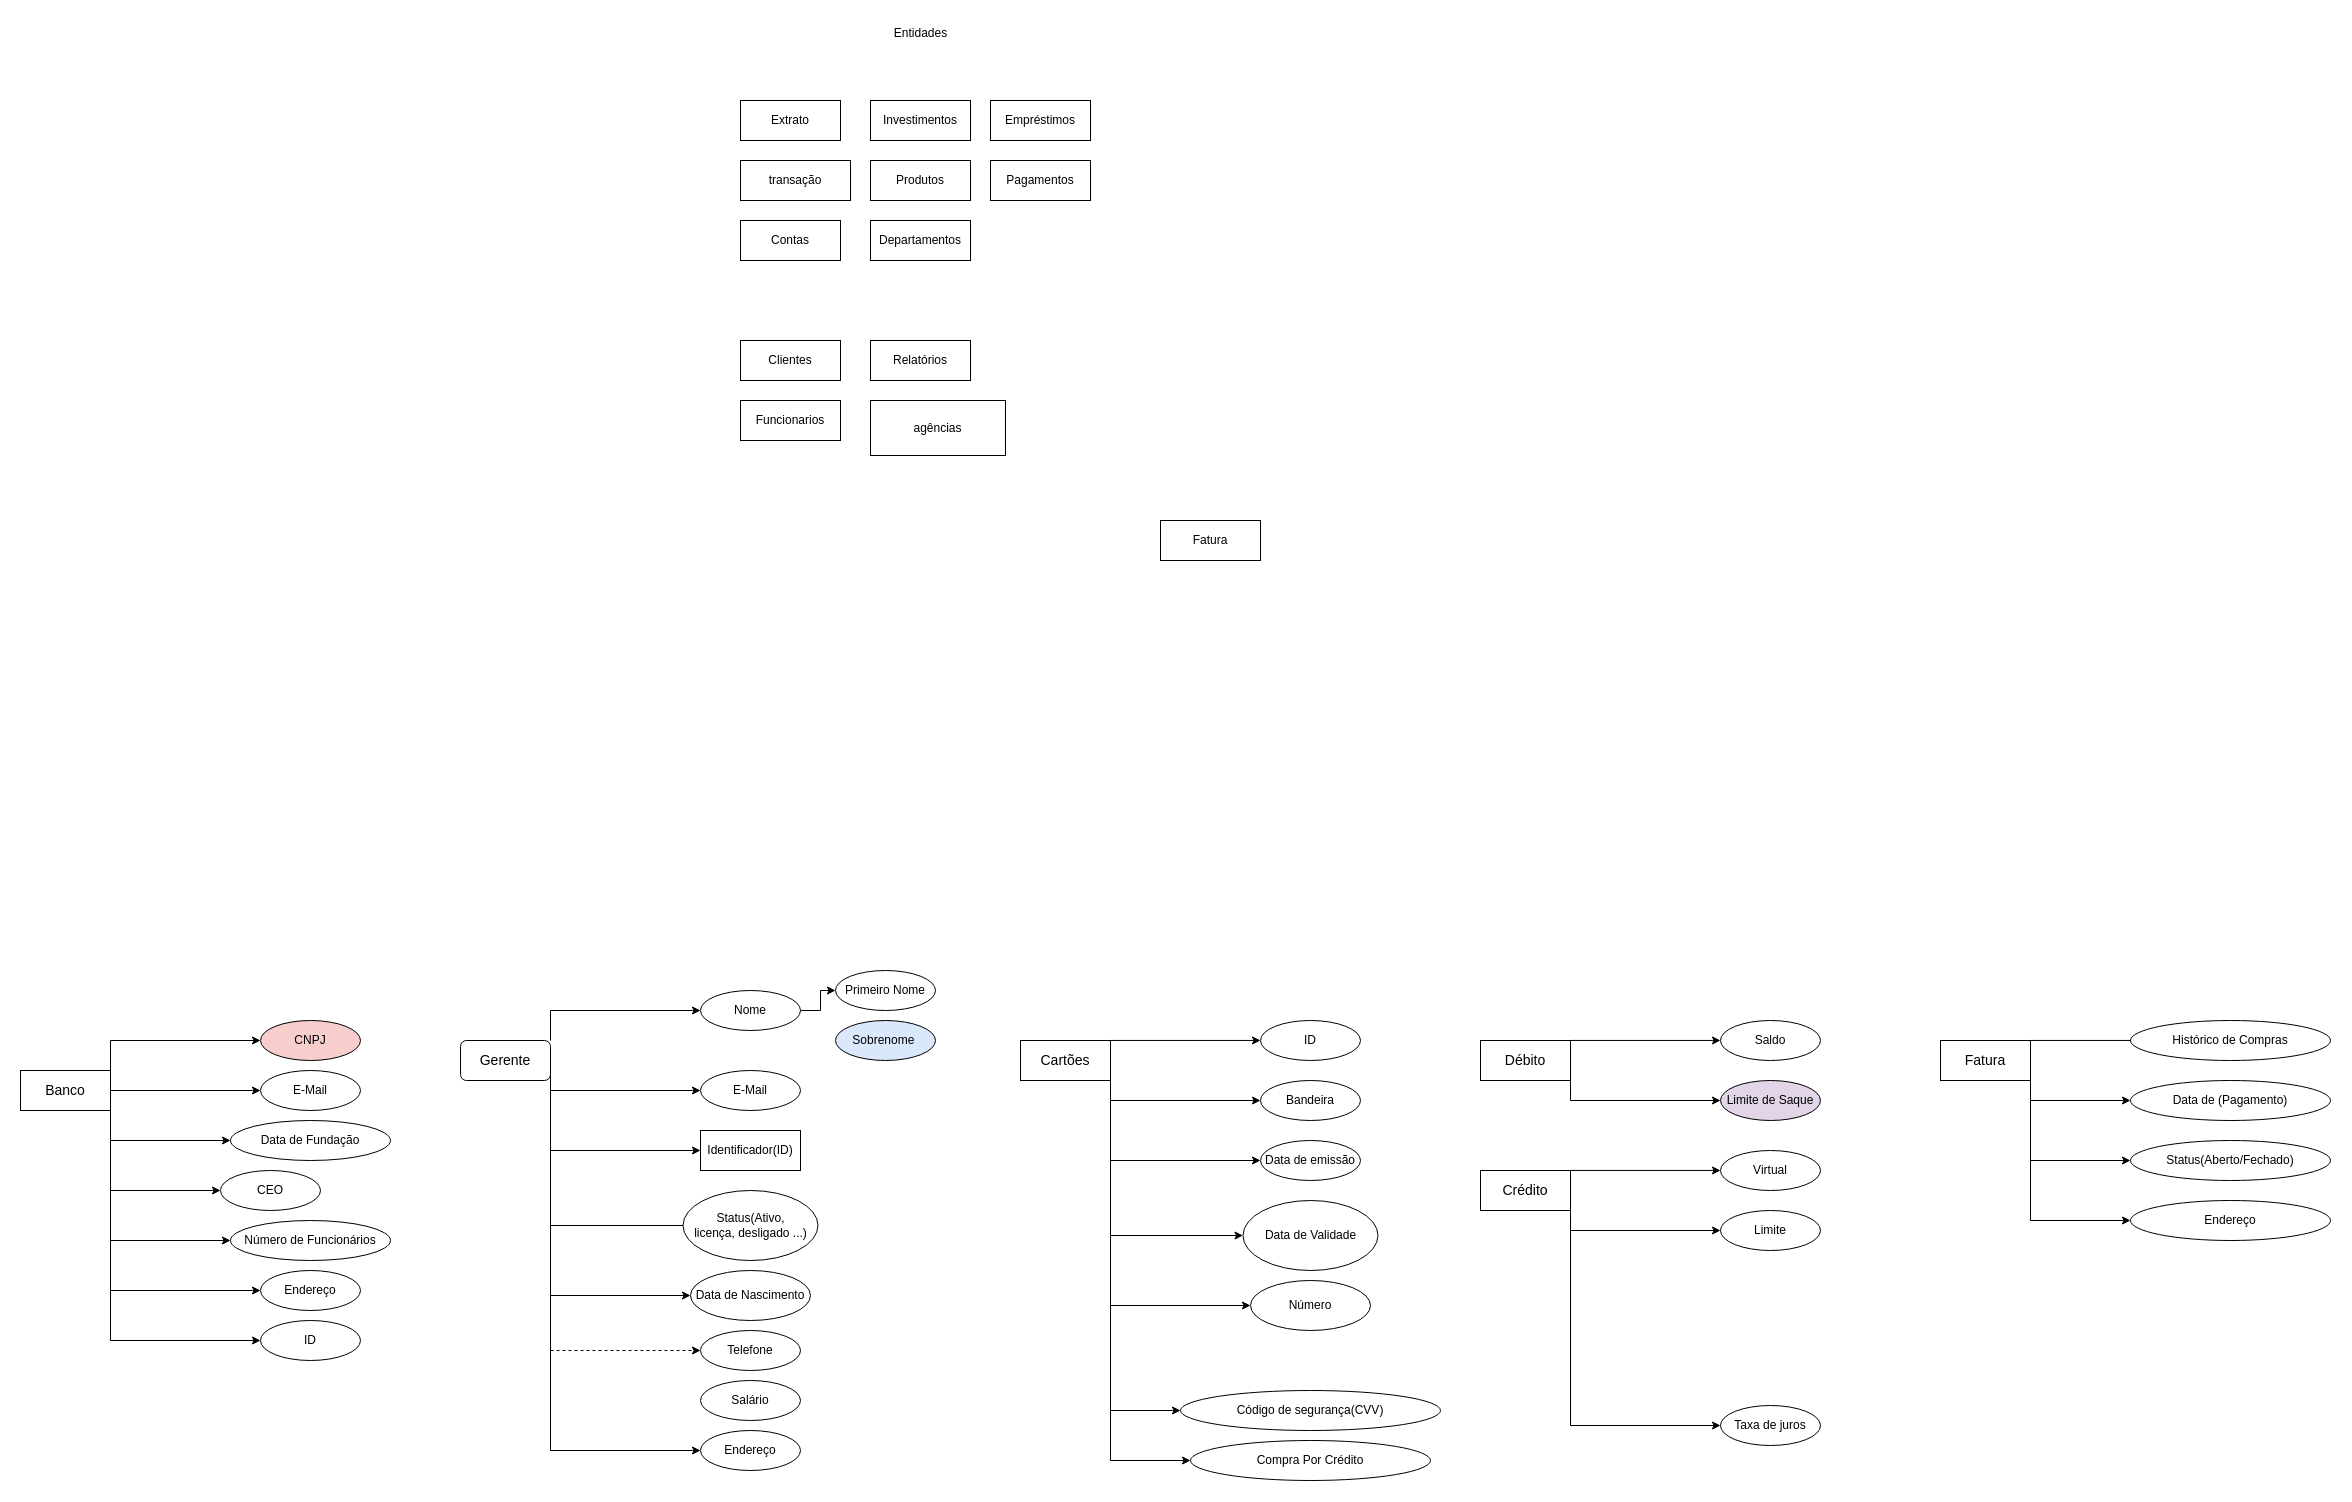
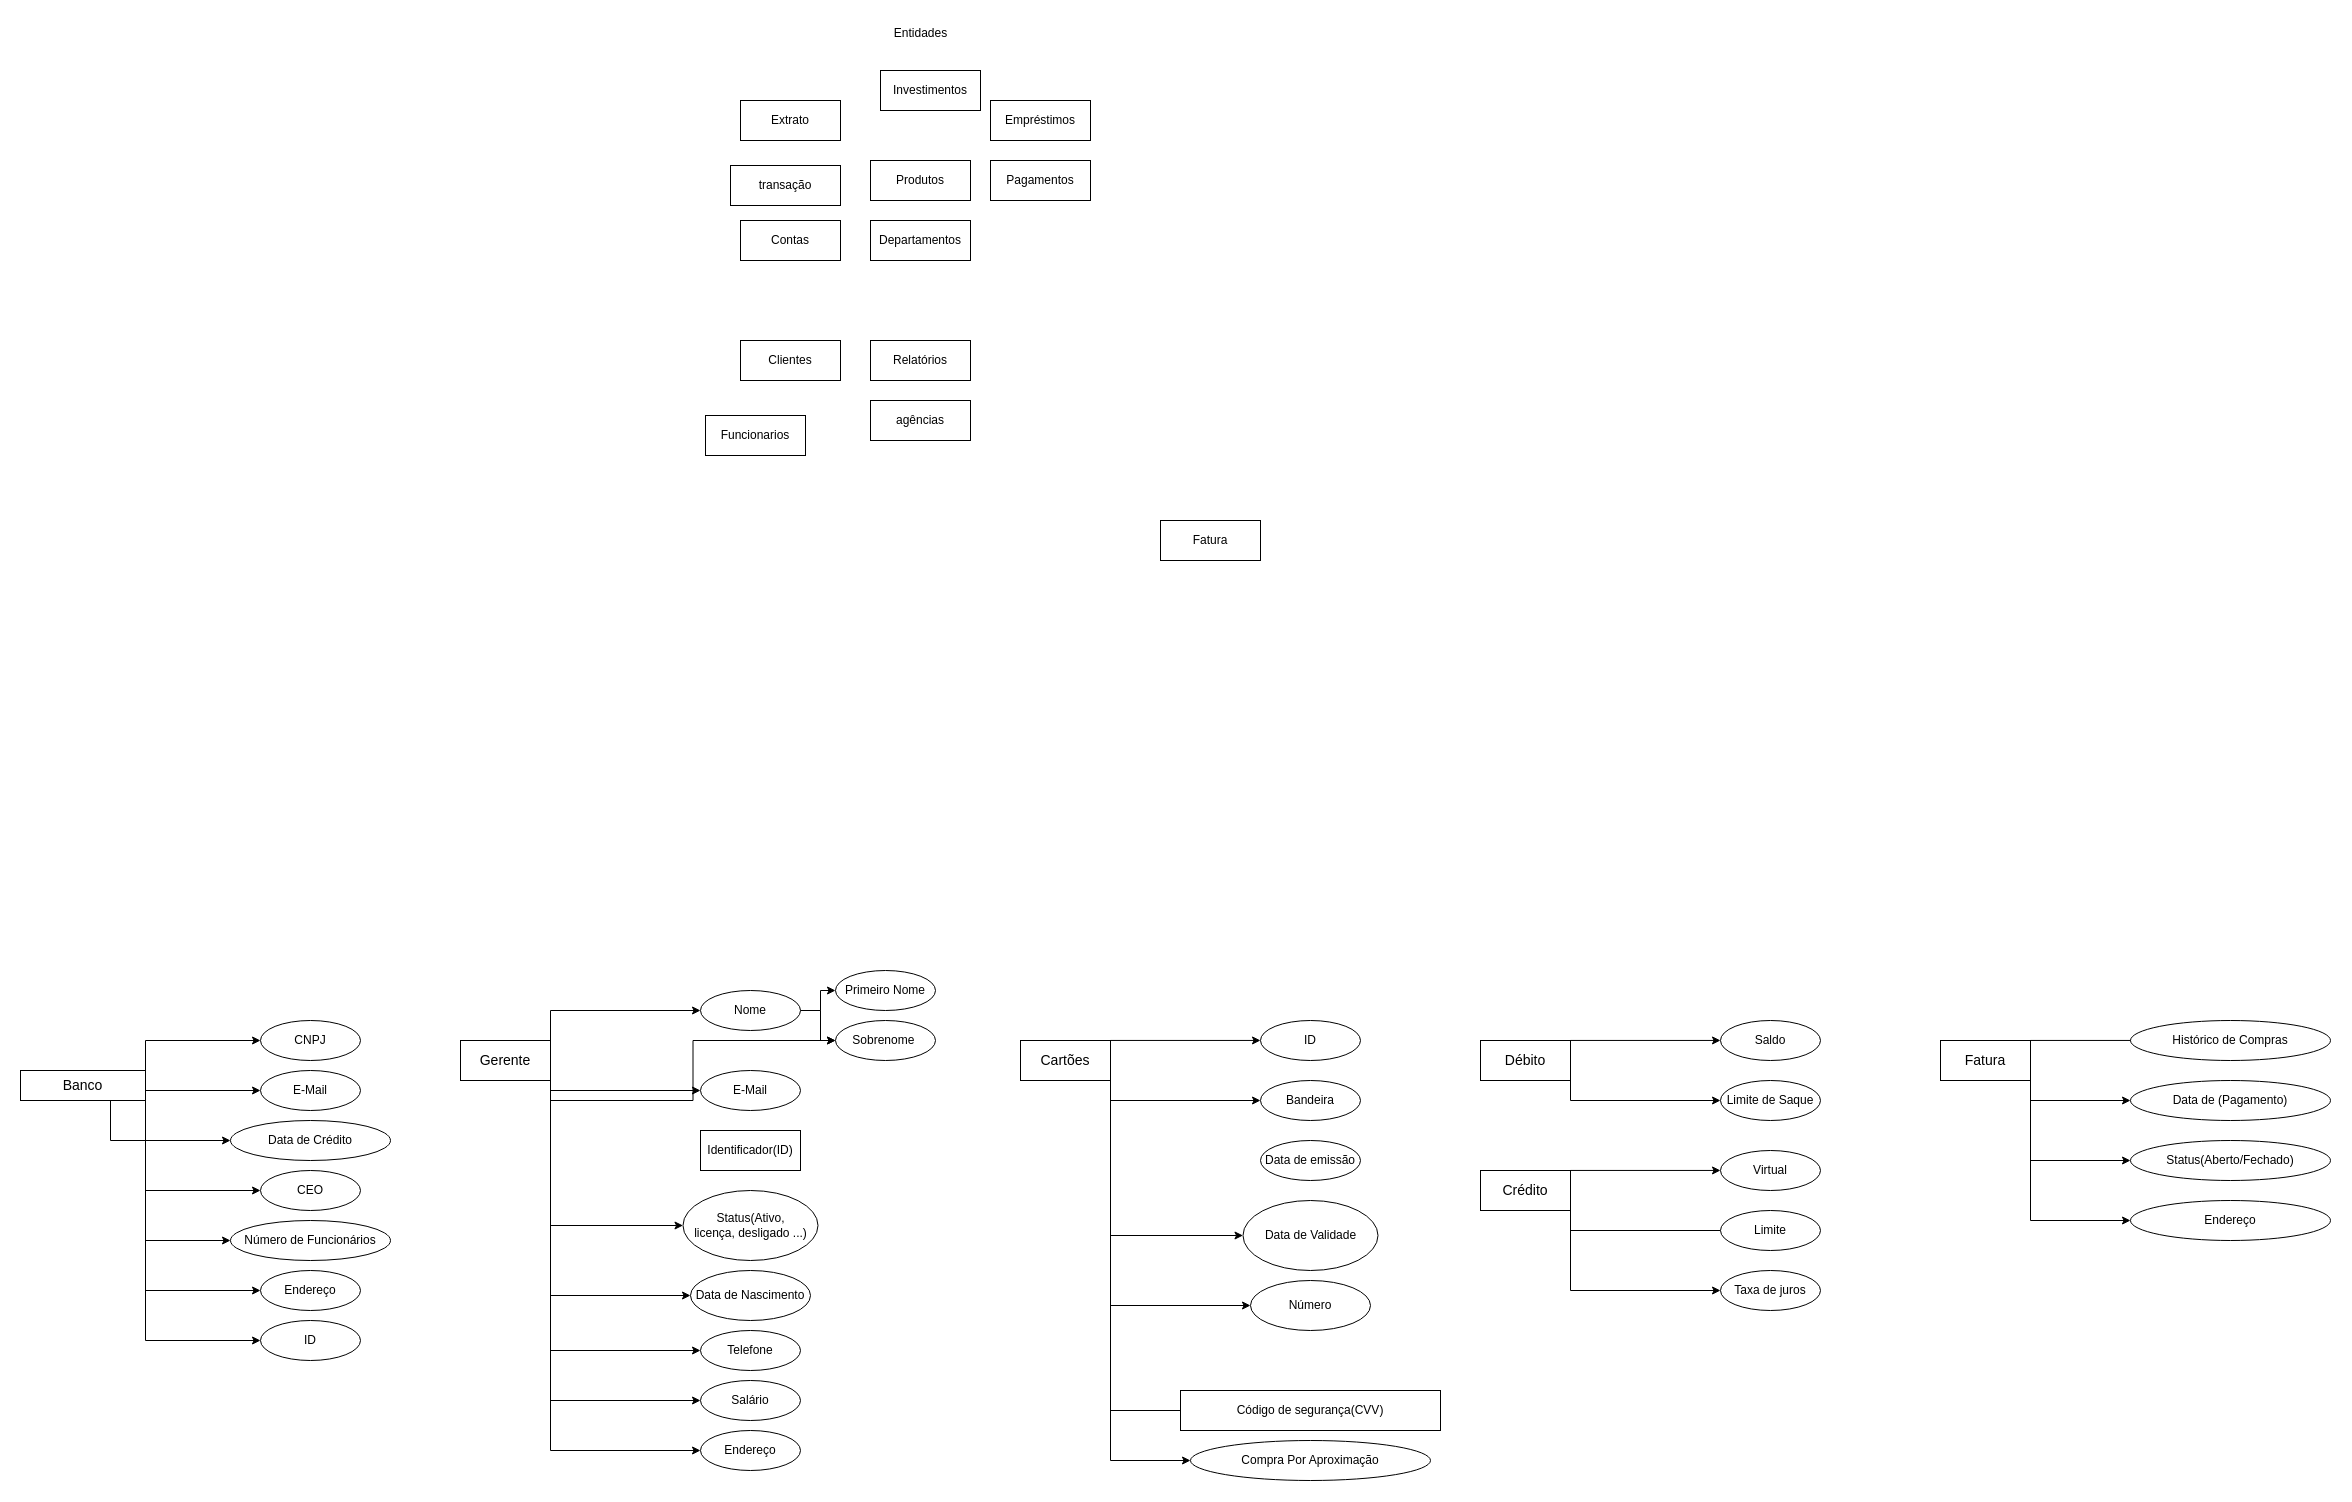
node "Investimentos": moved (921, 121) -> (931, 91)
node "transação": moved (796, 181) -> (786, 186)
node "Funcionarios": moved (791, 421) -> (756, 436)
node "agências": size 135x55 -> 100x40
edge "Nome" -> "Sobrenome": added
node "CNPJ": fillcolor #f8cecc -> #ffffff
node "Sobrenome": fillcolor #dae8fc -> #ffffff
node "Gerente": shape rounded rectangle -> rectangle
node "Banco": size 90x40 -> 125x30
node "Limite de Saque": fillcolor #e1d5e7 -> #ffffff
node "Data de Fundação": label "Data de Fundação" -> "Data de Crédito"
edge "Gerente" -> "Identificador(ID)": now "Gerente" -> "Sobrenome"
edge "Cartões" -> "Data de emissão": removed
node "CEO": moved (271, 1191) -> (311, 1191)
edge "Gerente" -- "Status(Ativo, licença, desligado ...)": arrowhead none -> classic
edge "Crédito" -> "Limite": arrowhead classic -> none
edge "Gerente" -> "Telefone": style dashed -> solid
edge "Gerente" -> "Salário": added
edge "Cartões" -> "Código de segurança(CVV)": arrowhead classic -> none
node "Código de segurança(CVV)": shape ellipse -> rectangle
node "Taxa de juros": moved (1771, 1426) -> (1771, 1291)
node "Compra Por Crédito": label "Compra Por Crédito" -> "Compra Por Aproximação"
